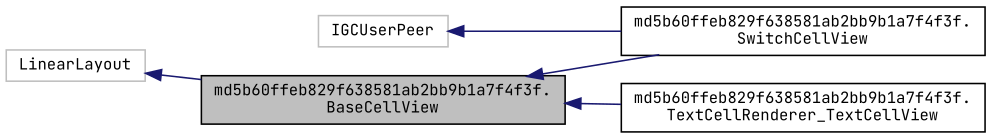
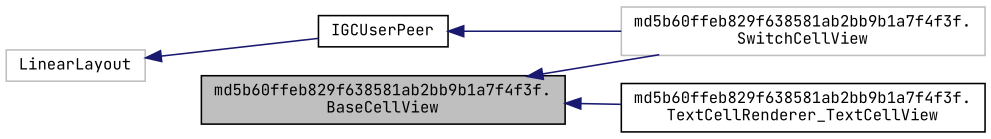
node "IGCUserPeer": color grey75 -> black
node "md5b60ffeb829f638581ab2bb9b1a7f4f3f. SwitchCellView": color black -> grey75
edge "md5b60ffeb829f638581ab2bb9b1a7f4f3f. BaseCellView" -> "LinearLayout": now "IGCUserPeer" -> "LinearLayout"
